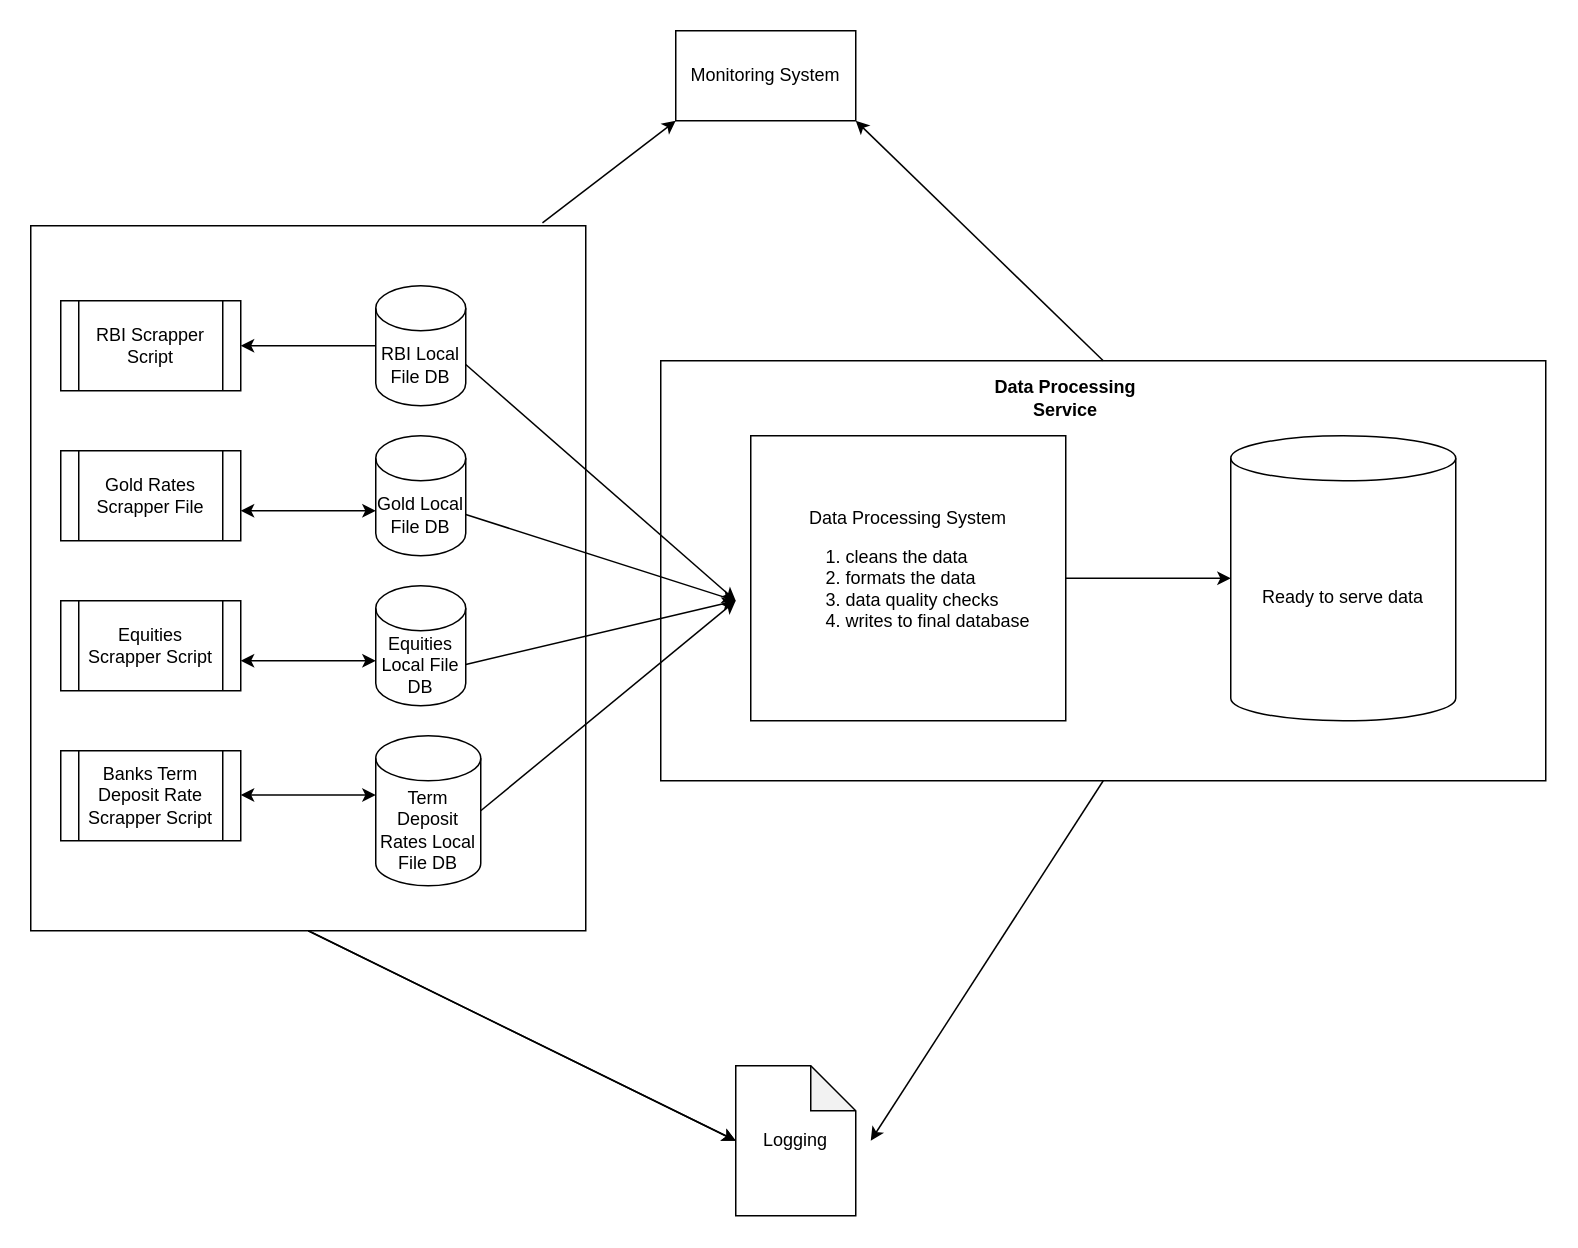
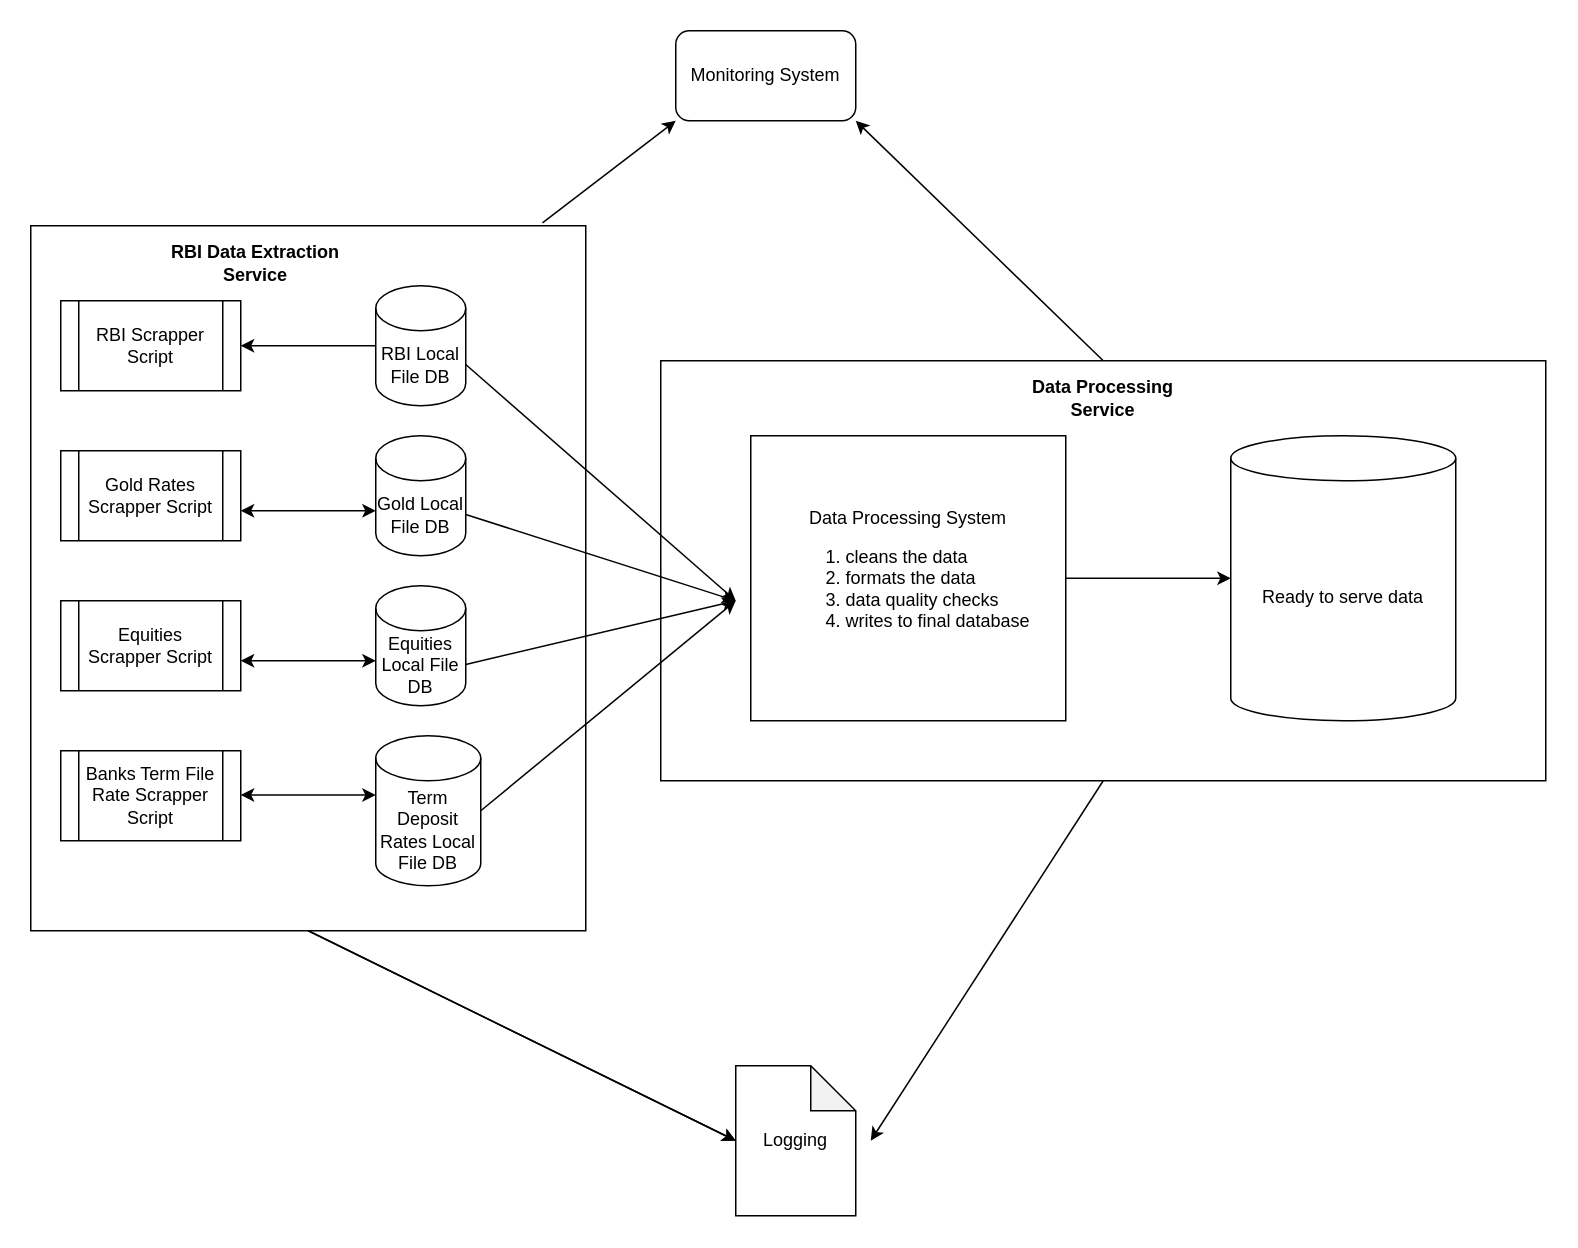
node "Monitoring System": shape rectangle -> rounded rectangle
node "RBI Data Extraction Service": added
node "Data Processing Service": moved (1066, 398) -> (1103, 398)
node "Gold Rates Scrapper File": label "Gold Rates Scrapper File" -> "Gold Rates Scrapper Script"
node "Banks Term Deposit Rate Scrapper Script": label "Banks Term Deposit Rate Scrapper Script" -> "Banks Term File Rate Scrapper Script"
